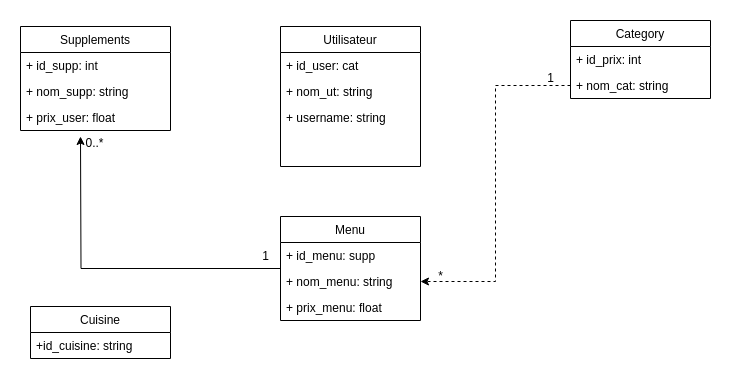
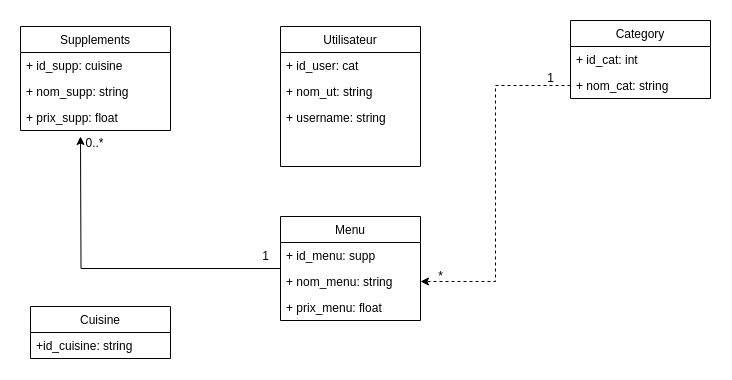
node "+ id_prix: int": label "+ id_prix: int" -> "+ id_cat: int"
node "+ id_supp: int": label "+ id_supp: int" -> "+ id_supp: cuisine"
node "+ prix_user: float": label "+ prix_user: float" -> "+ prix_supp: float"
